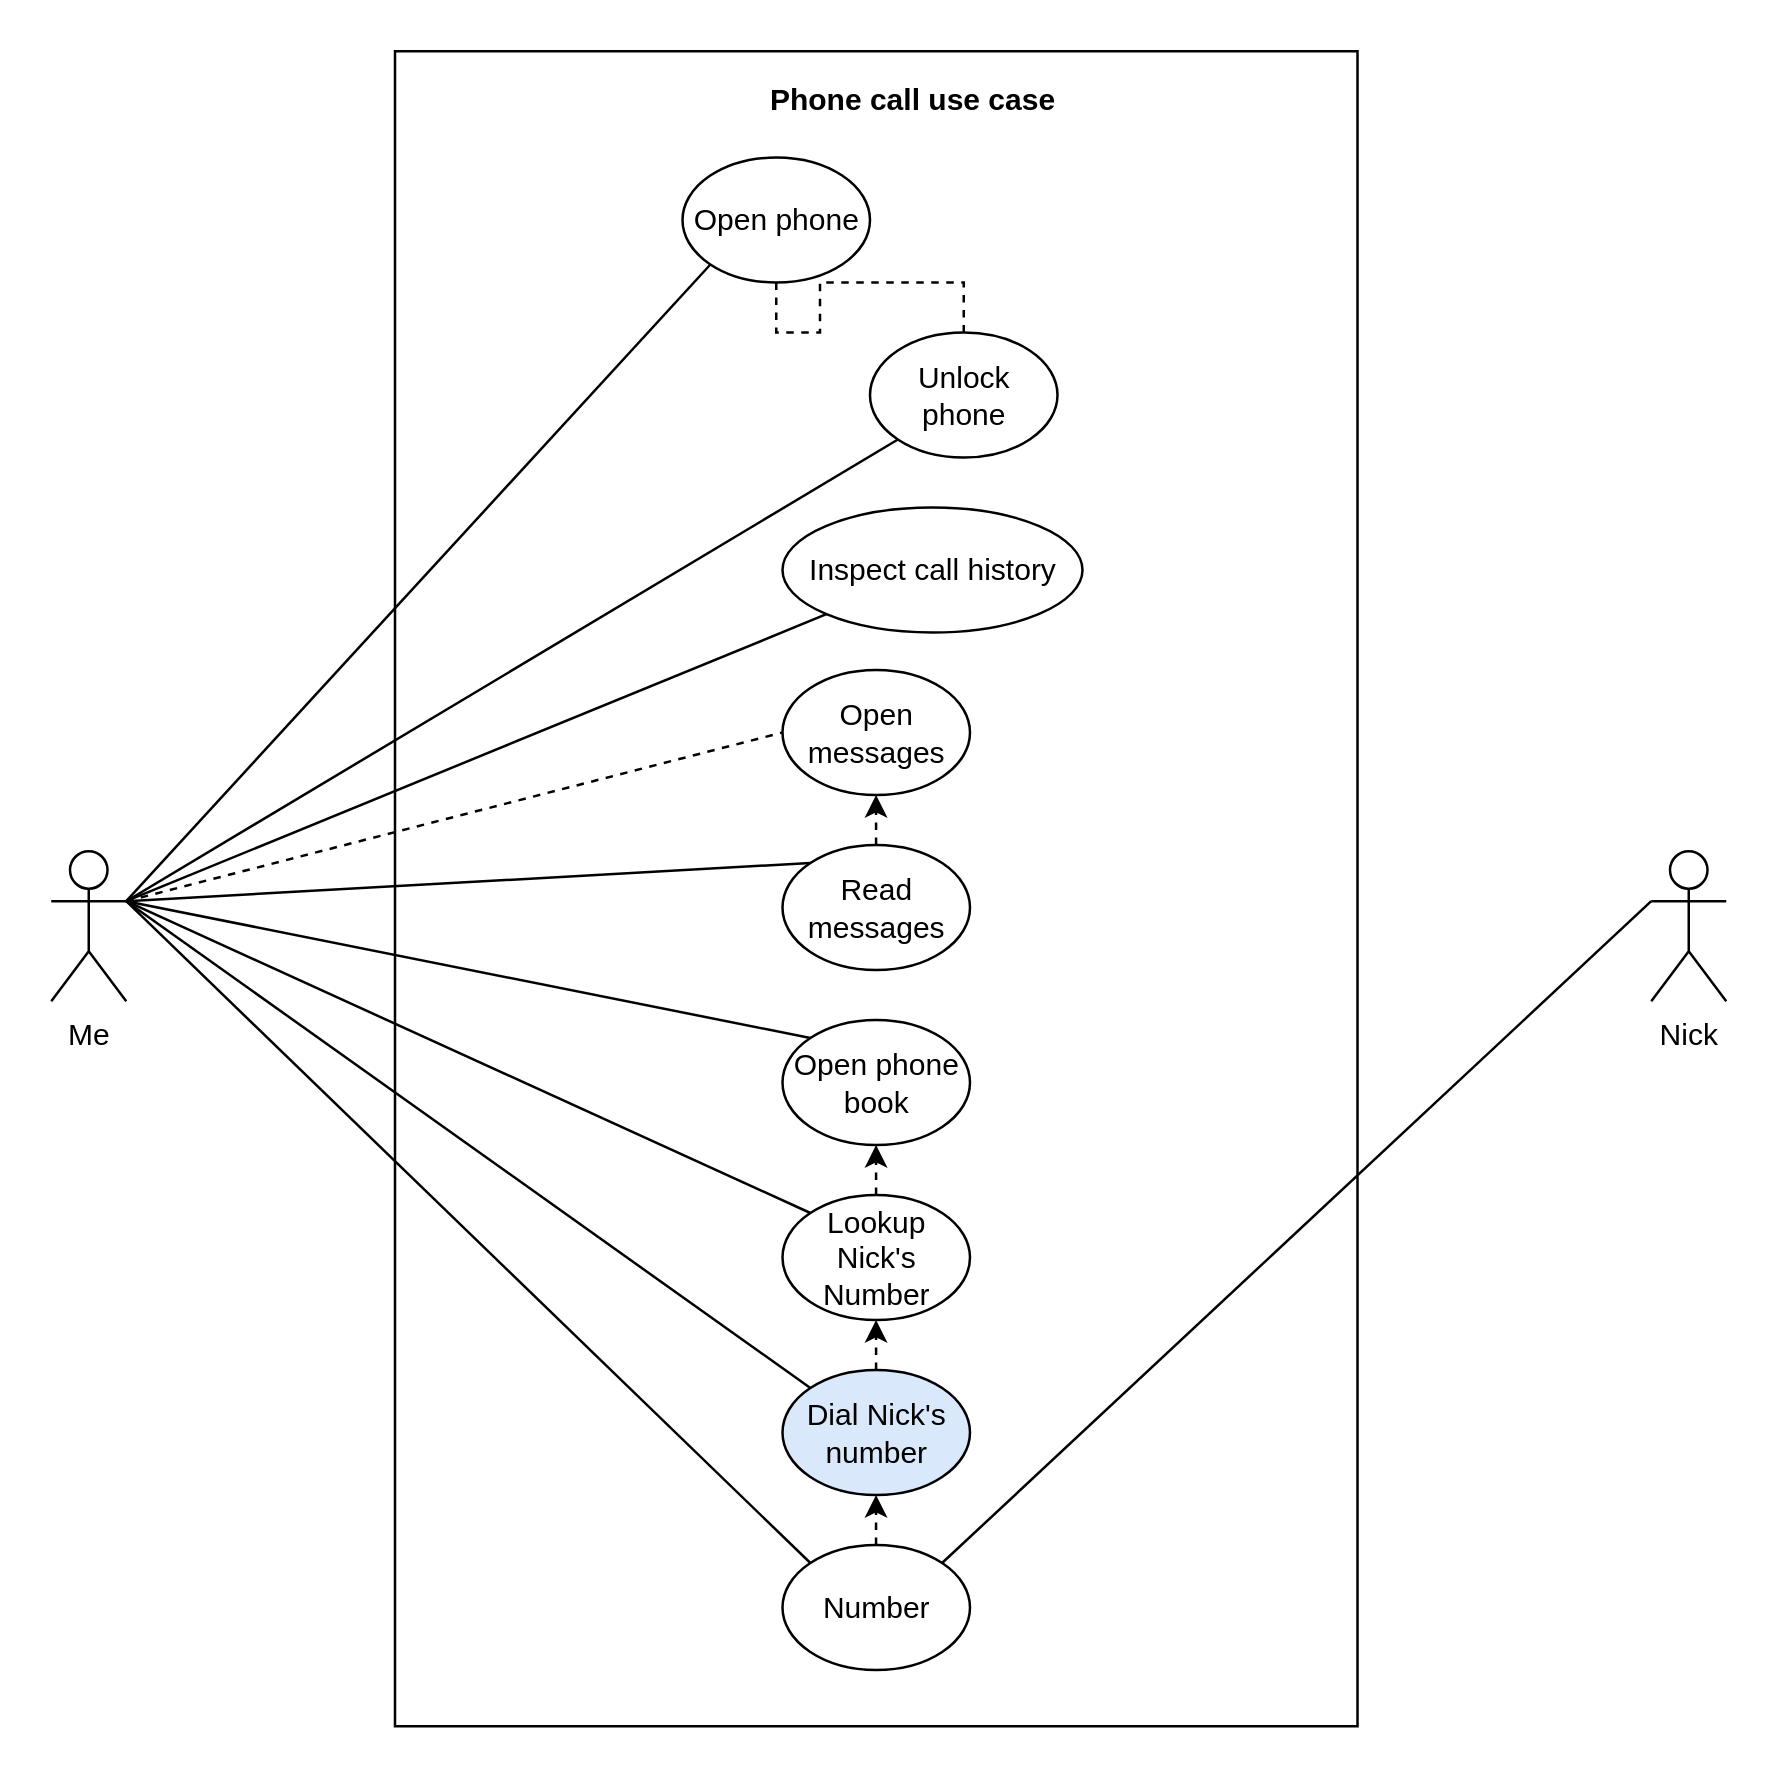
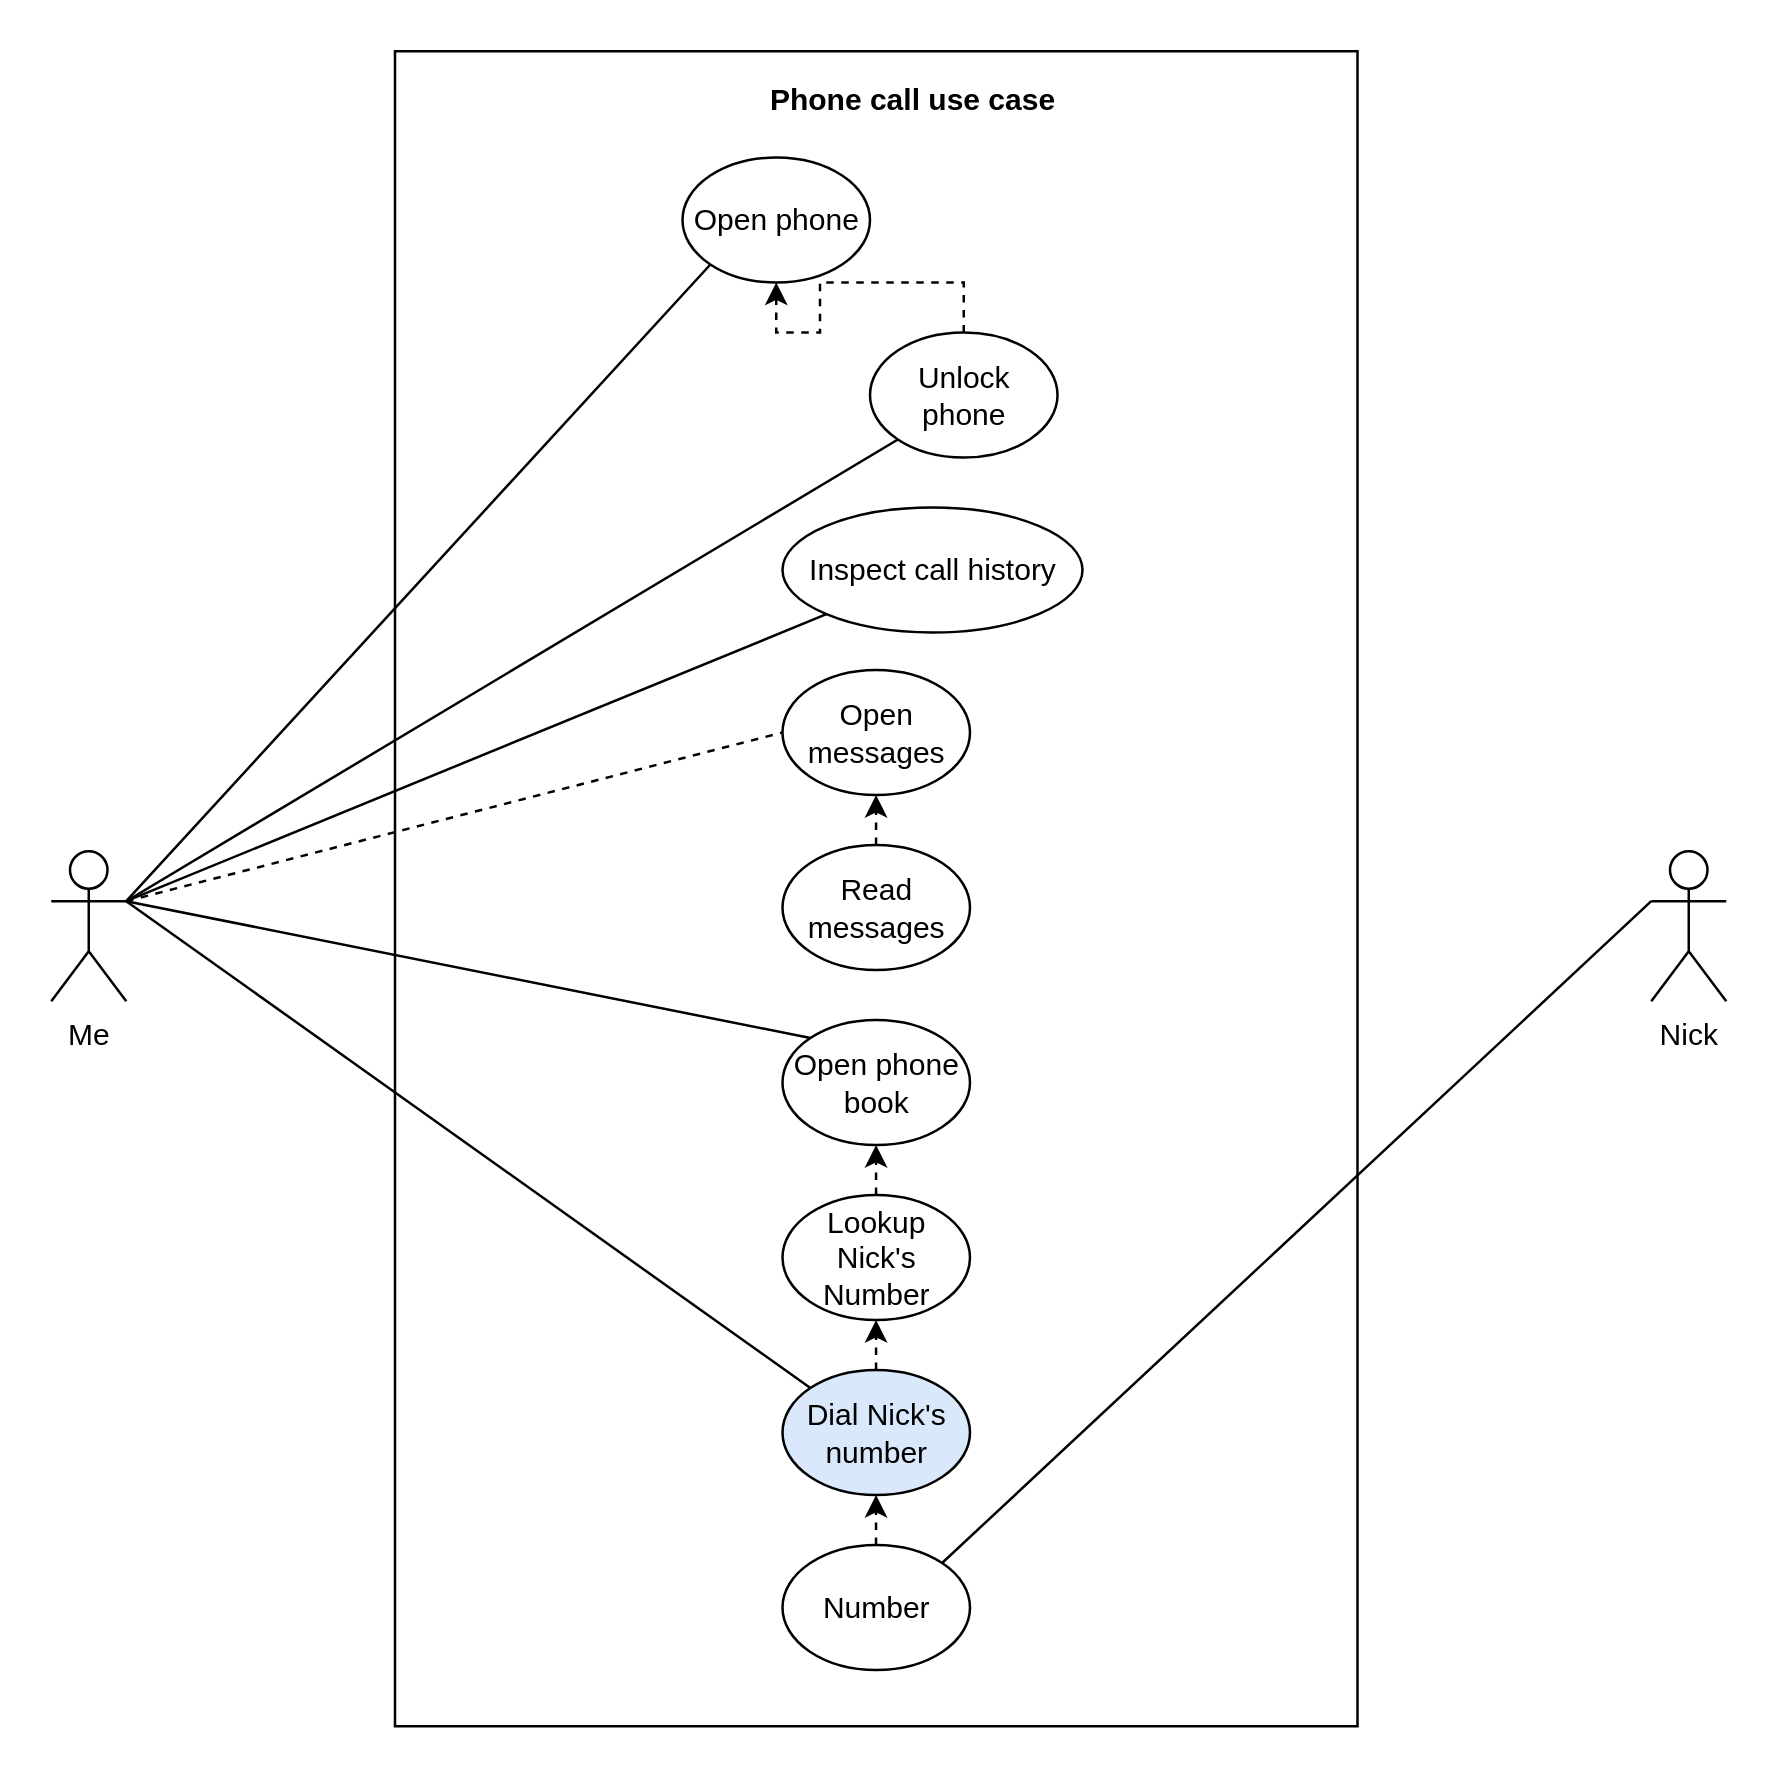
edge "Open phone" -- "Unlock phone": arrowhead none -> classic
edge "Read messages" -- "Me": removed
edge "Me" -- "Lookup Nick's Number": removed
edge "Me" -- "Number": removed
